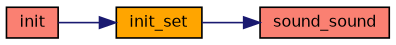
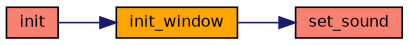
node "init_set": label "init_set" -> "init_window"
node "sound_sound": label "sound_sound" -> "set_sound"
